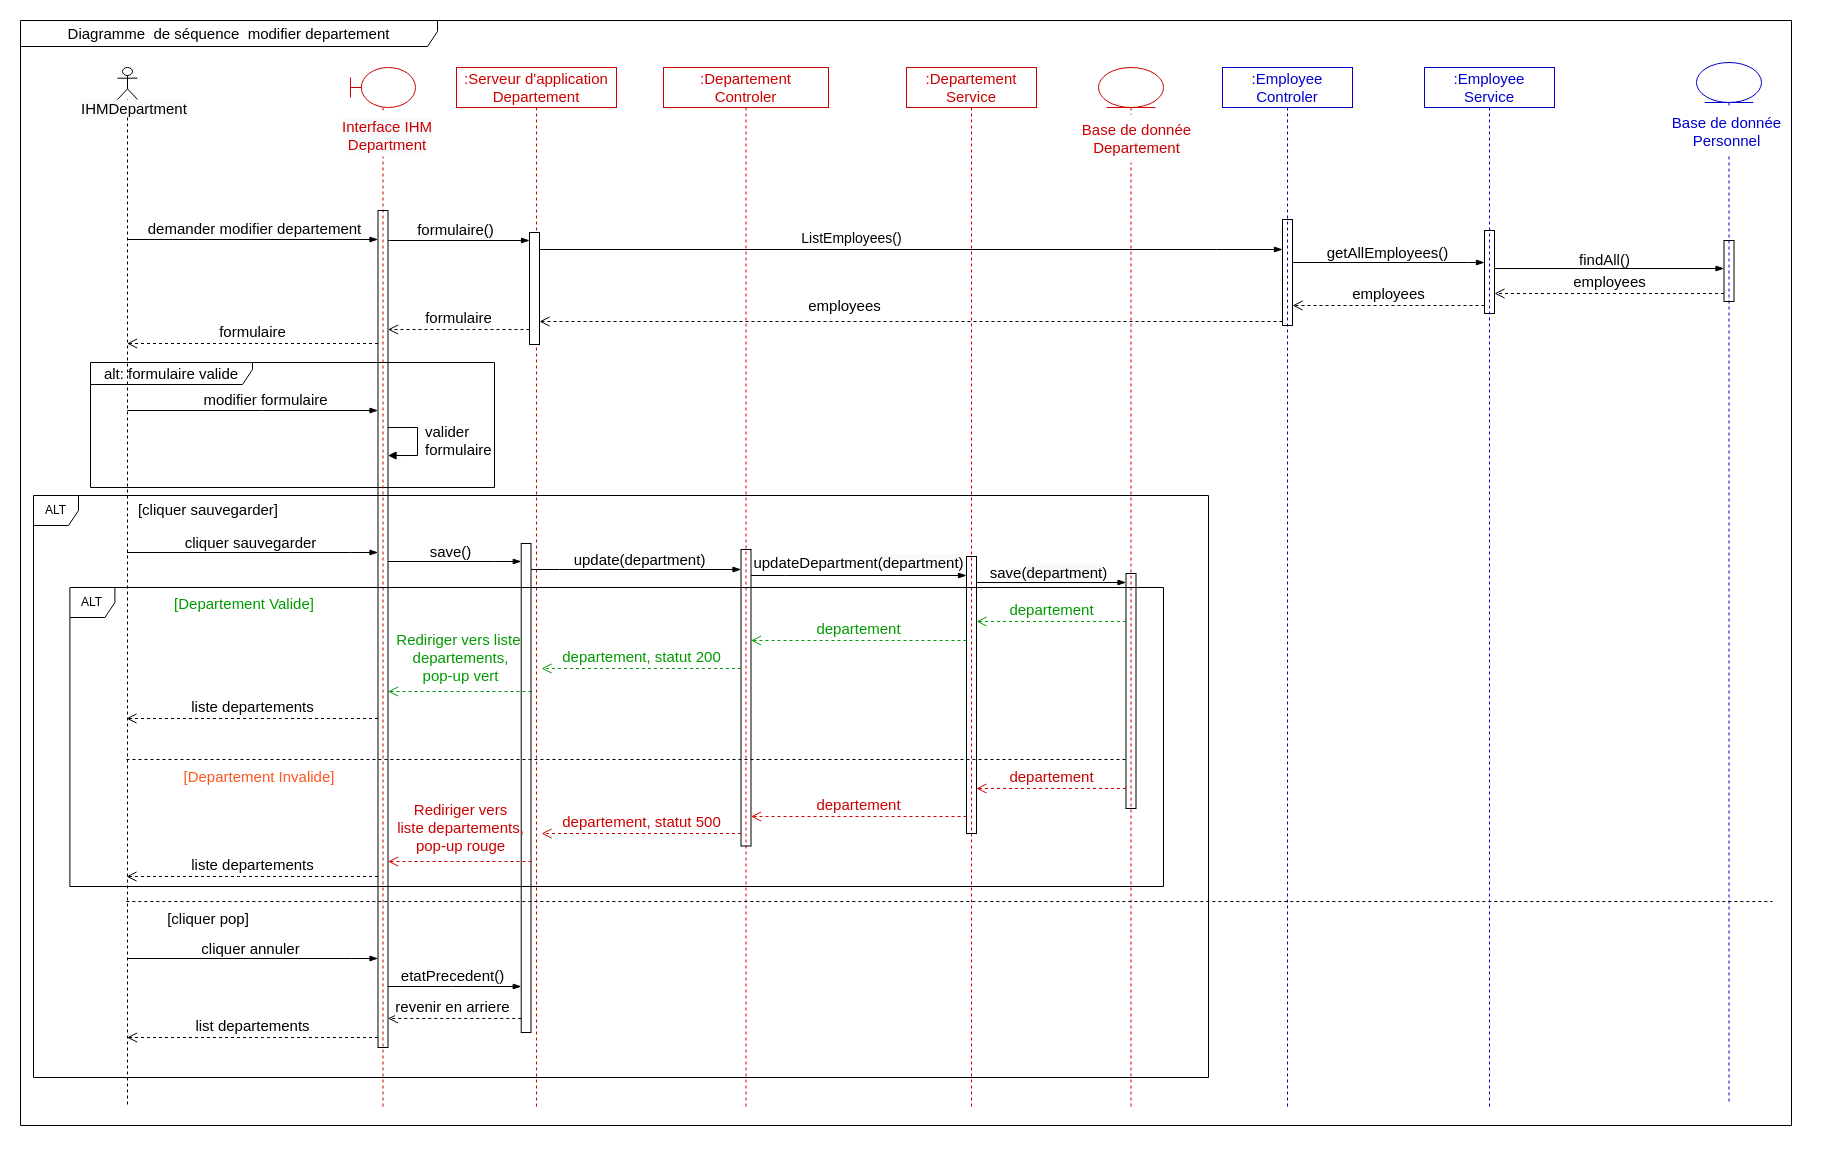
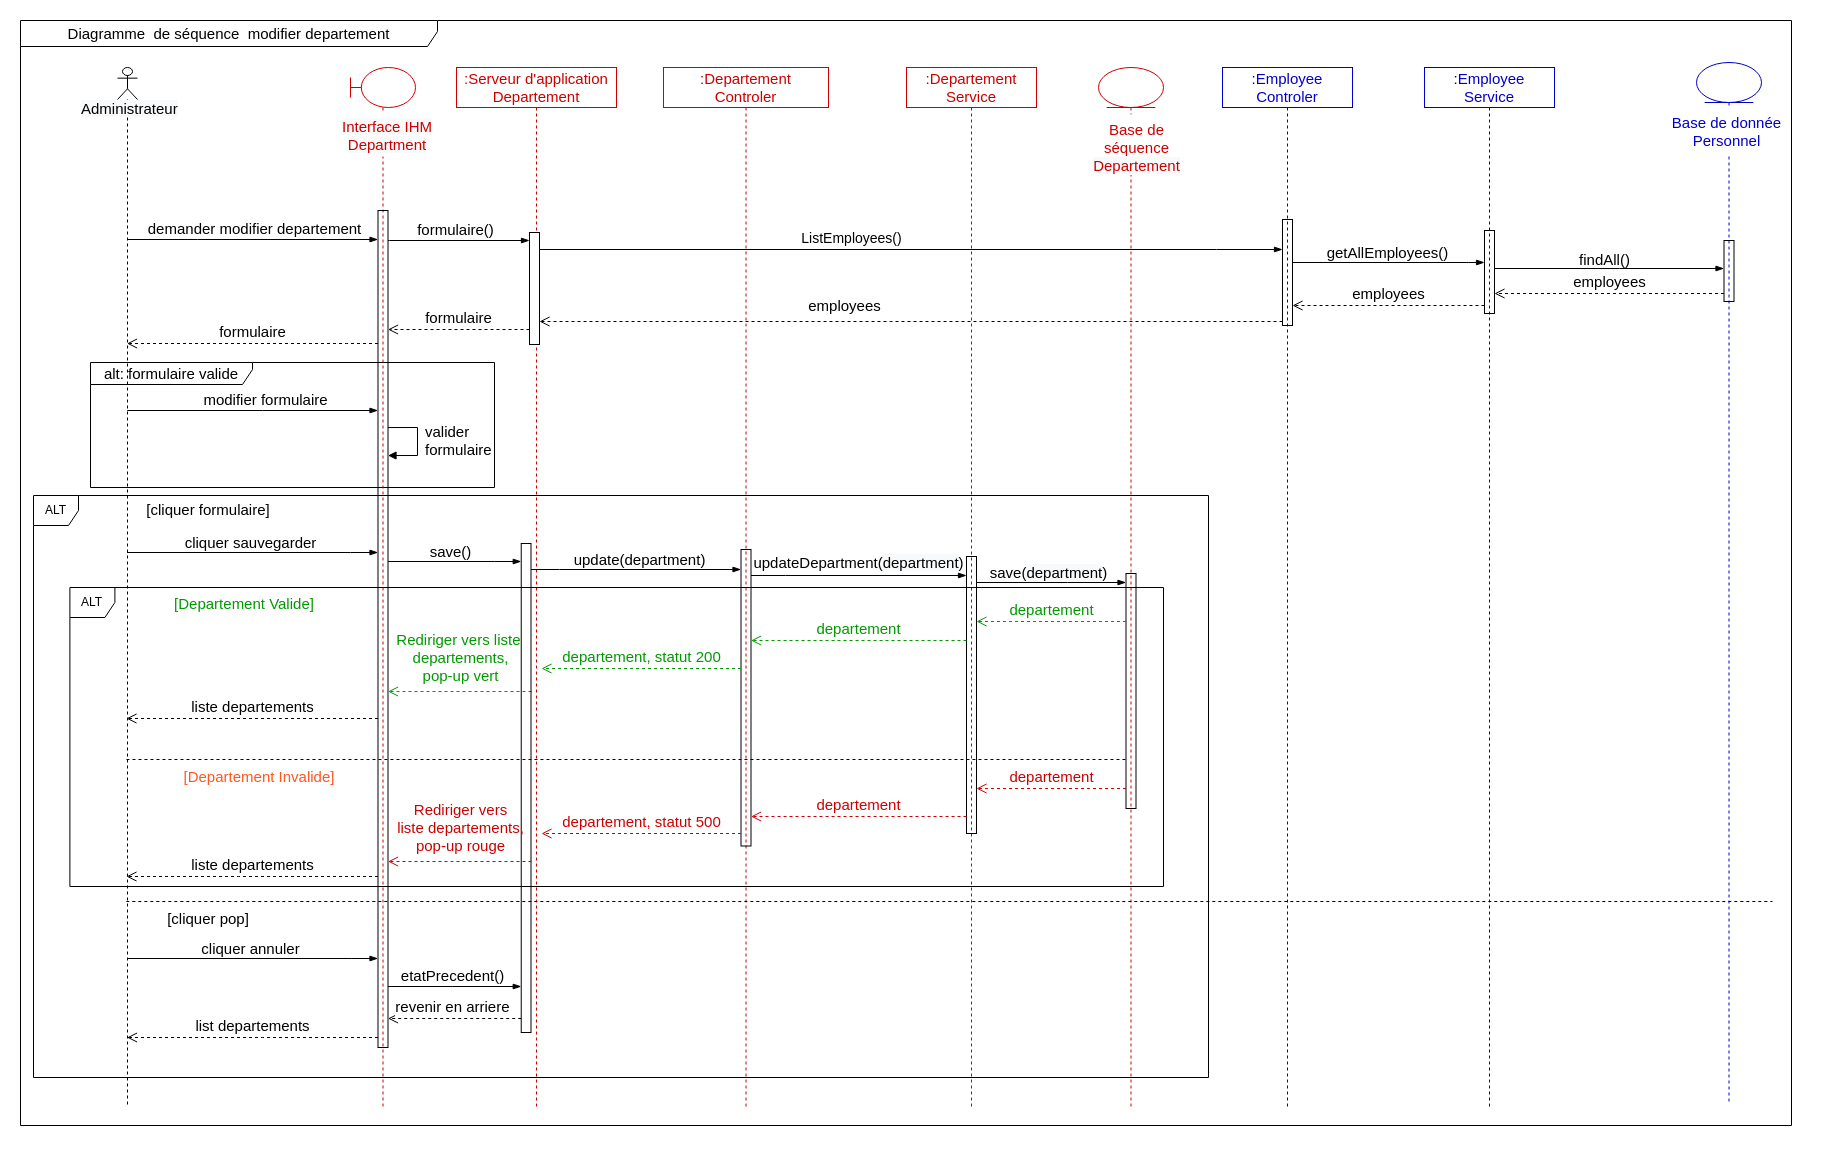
node "IHMDepartment": label "IHMDepartment" -> "Administrateur"
node "Base de donnée Departement": label "Base de donnée Departement" -> "Base de séquence Departement"
node "[cliquer sauvegarder]": label "[cliquer sauvegarder]" -> "[cliquer formulaire]"
